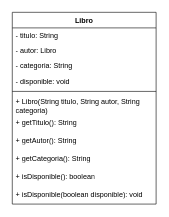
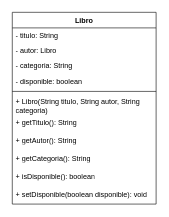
node "- disponible: void": label "- disponible: void" -> "- disponible: boolean"
node "+ isDisponible(boolean disponible): void": label "+ isDisponible(boolean disponible): void" -> "+ setDisponible(boolean disponible): void"
